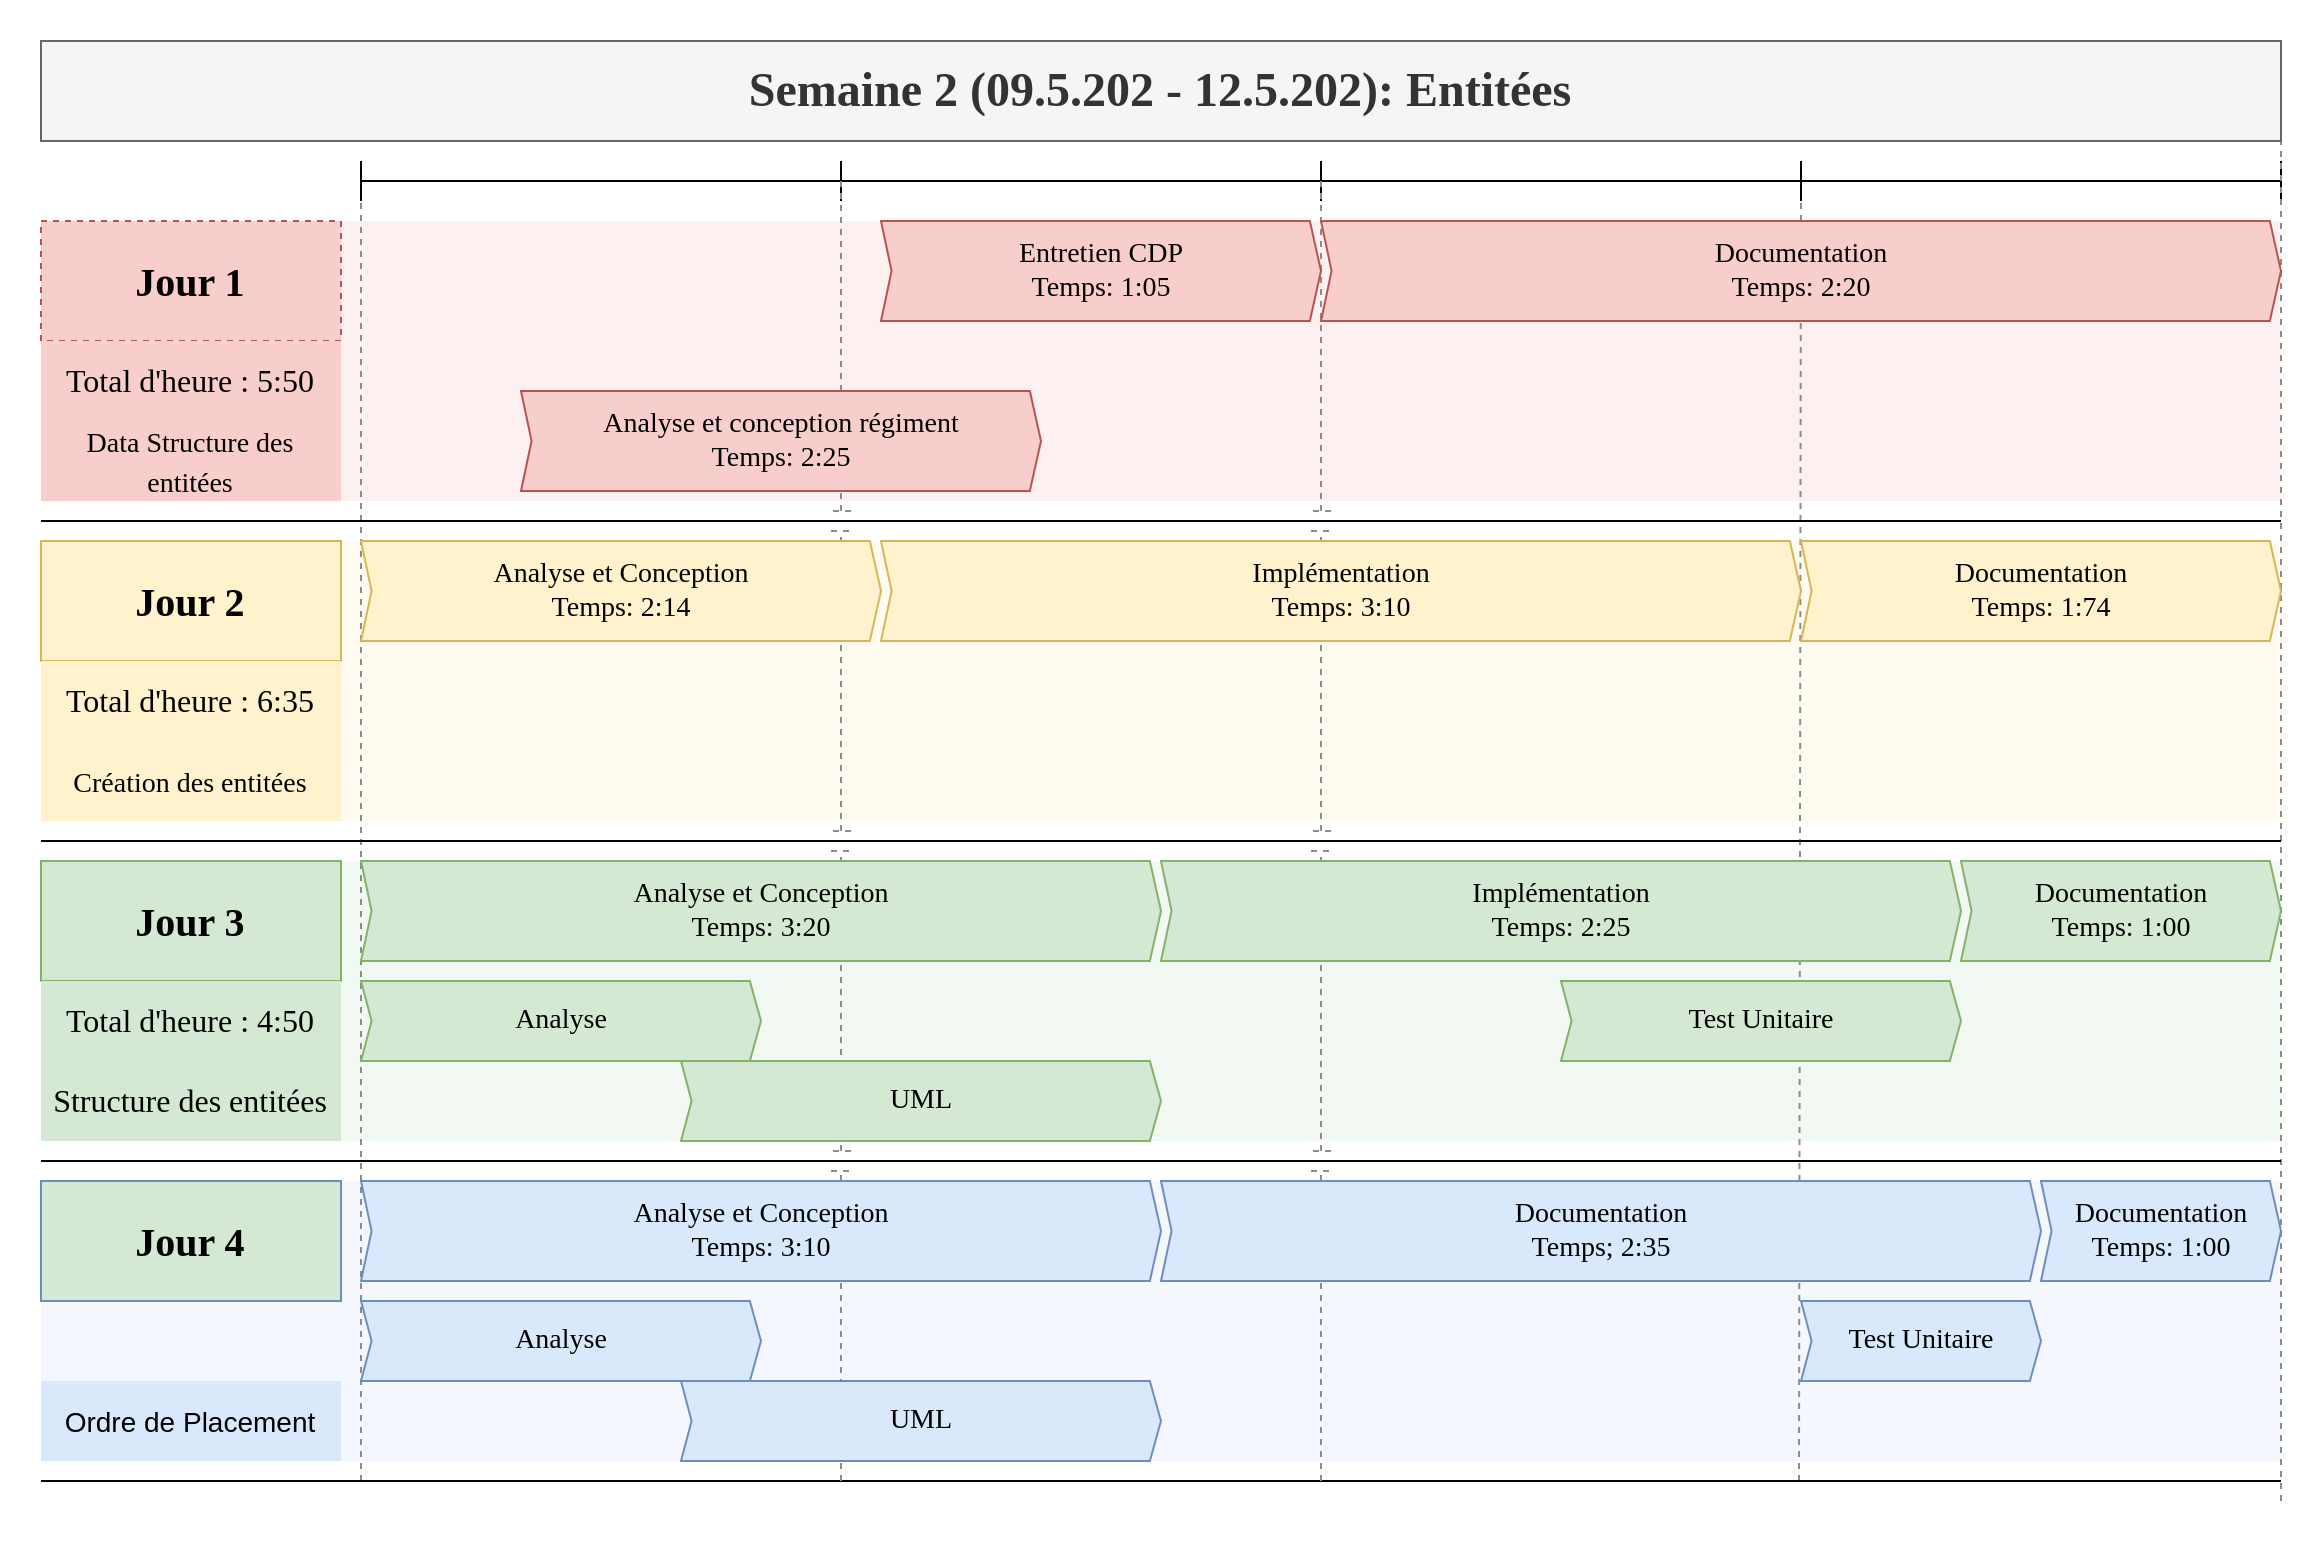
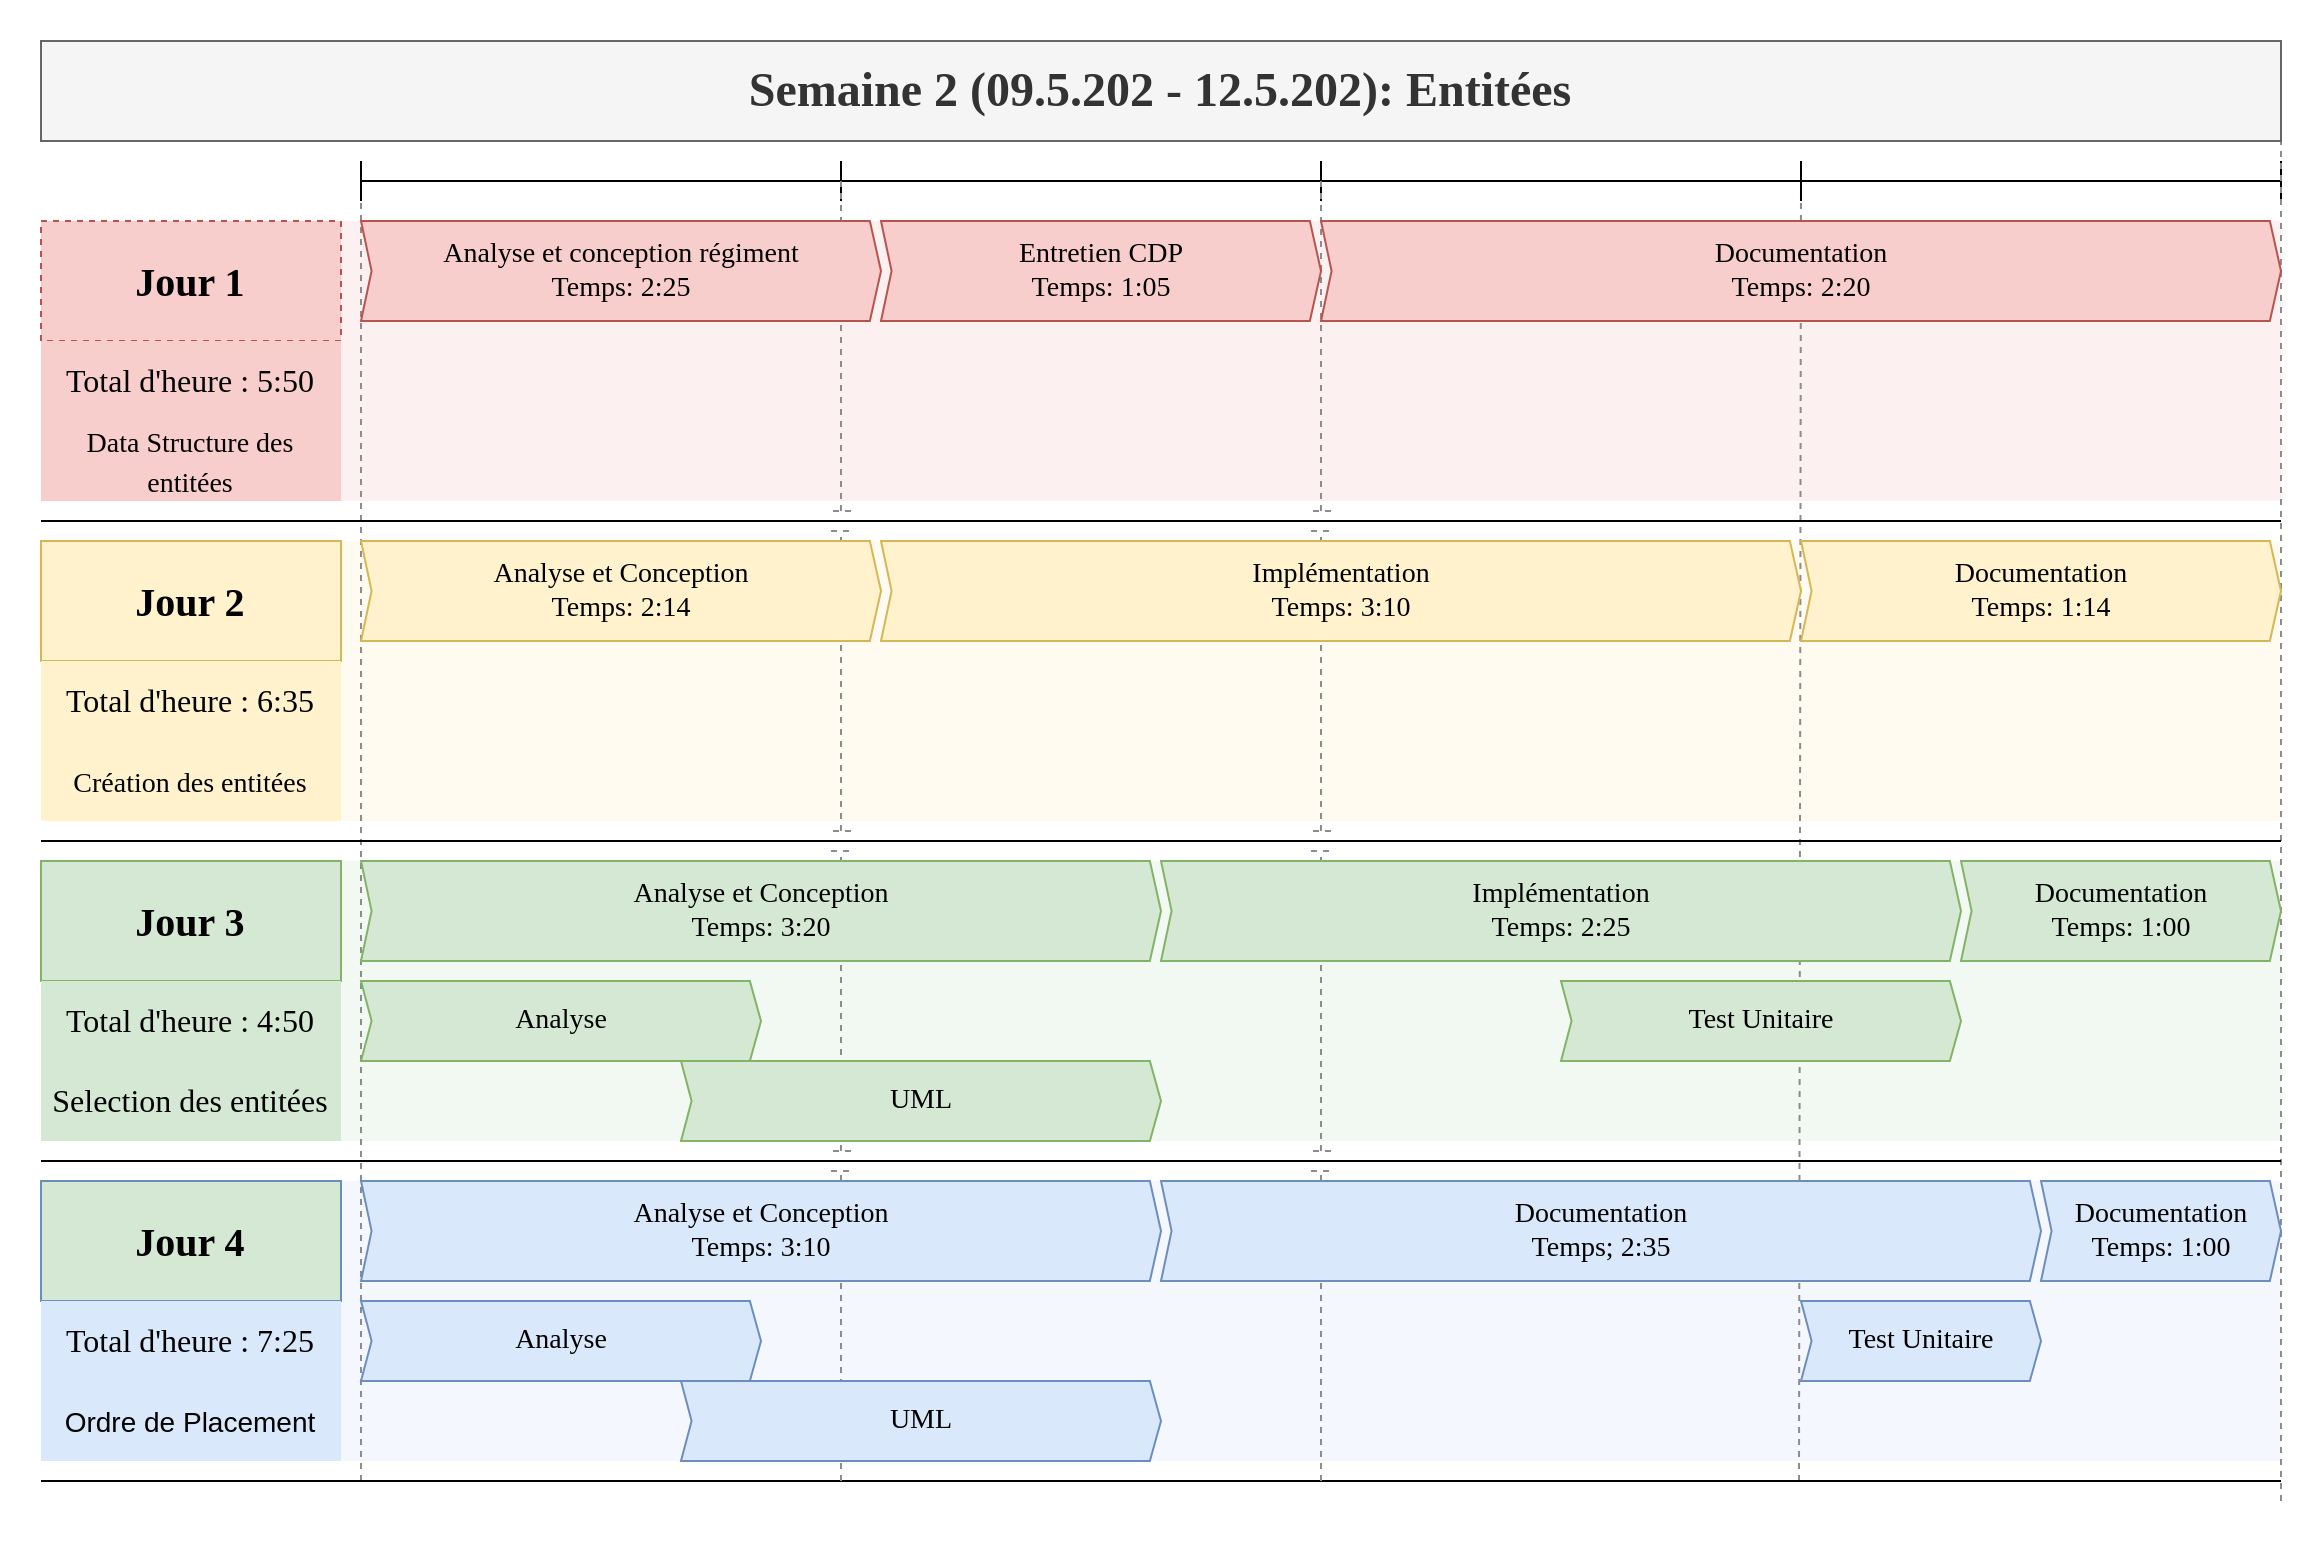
node "Analyse et conception régiment Temps: 2:25": moved (781, 441) -> (621, 271)
node "Documentation Temps: 1:74": label "Documentation Temps: 1:74" -> "Documentation Temps: 1:14"
node "Structure des entitées": label "Structure des entitées" -> "Selection des entitées"
node "Total d'heure : 7:25": added
